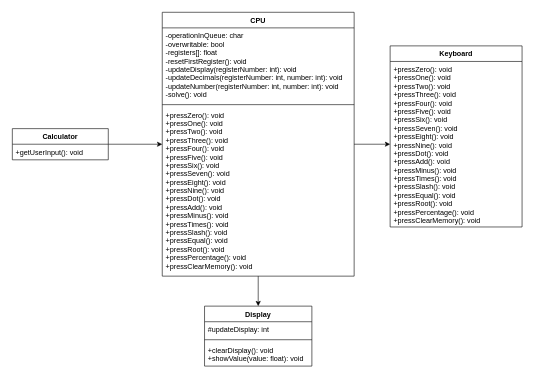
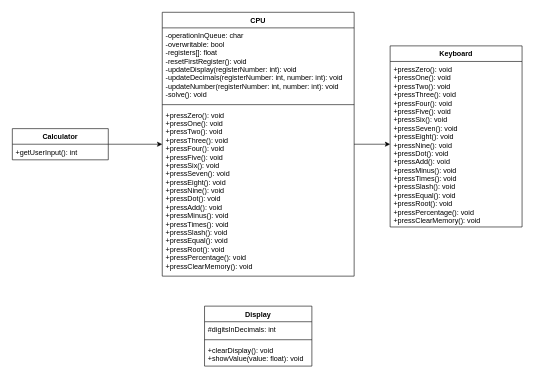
node "+getUserInput(): void": label "+getUserInput(): void" -> "+getUserInput(): int"
edge "CPU" -> "Display": removed
node "#updateDisplay: int": label "#updateDisplay: int" -> "#digitsInDecimals: int"
